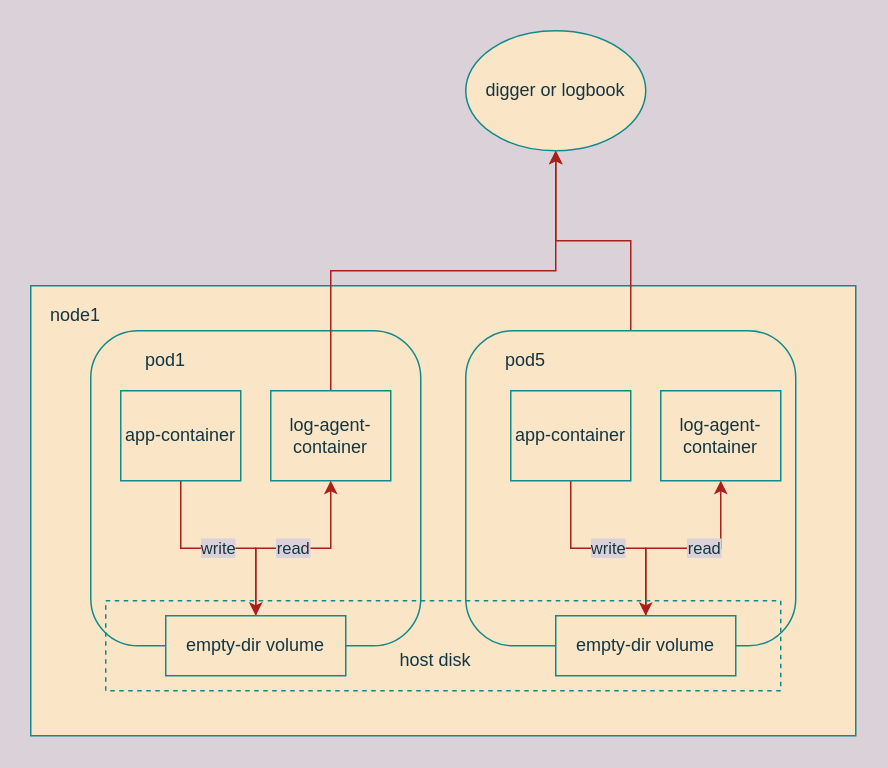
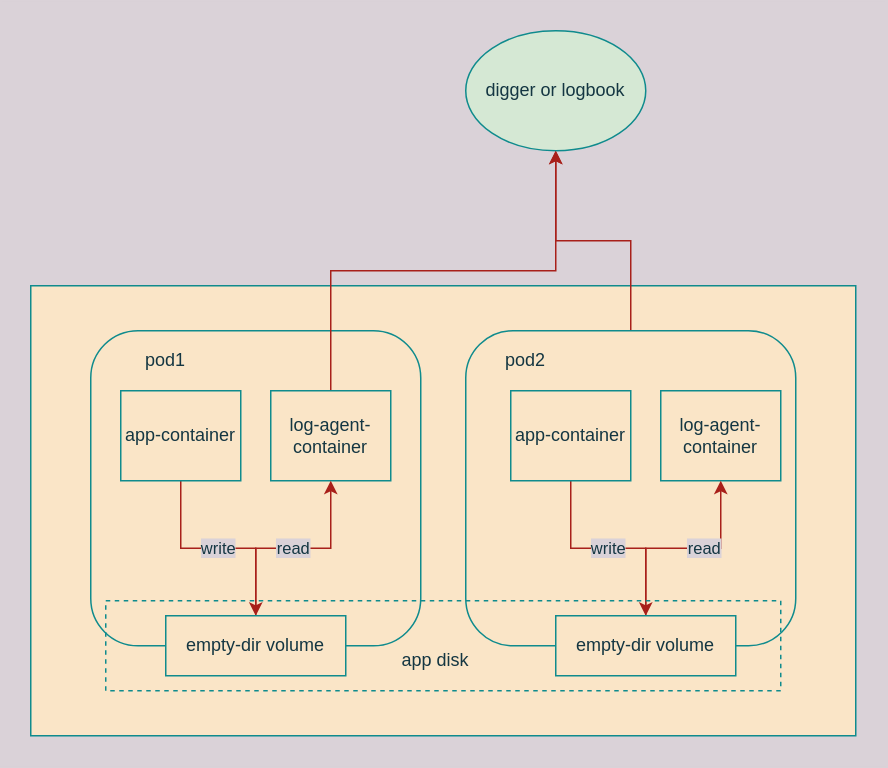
node "digger or logbook": fillcolor #fae5c7 -> #d5e8d4
node "node1": removed
node "pod5": label "pod5" -> "pod2"
node "host disk": label "host disk" -> "app disk"
